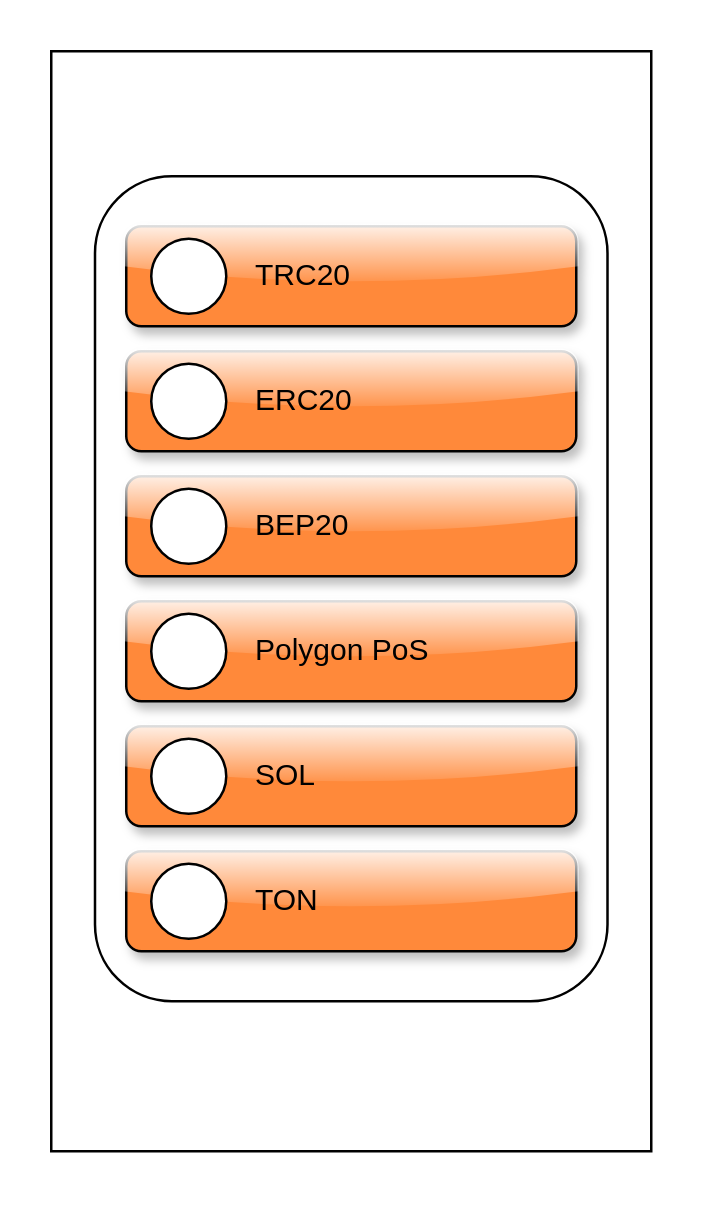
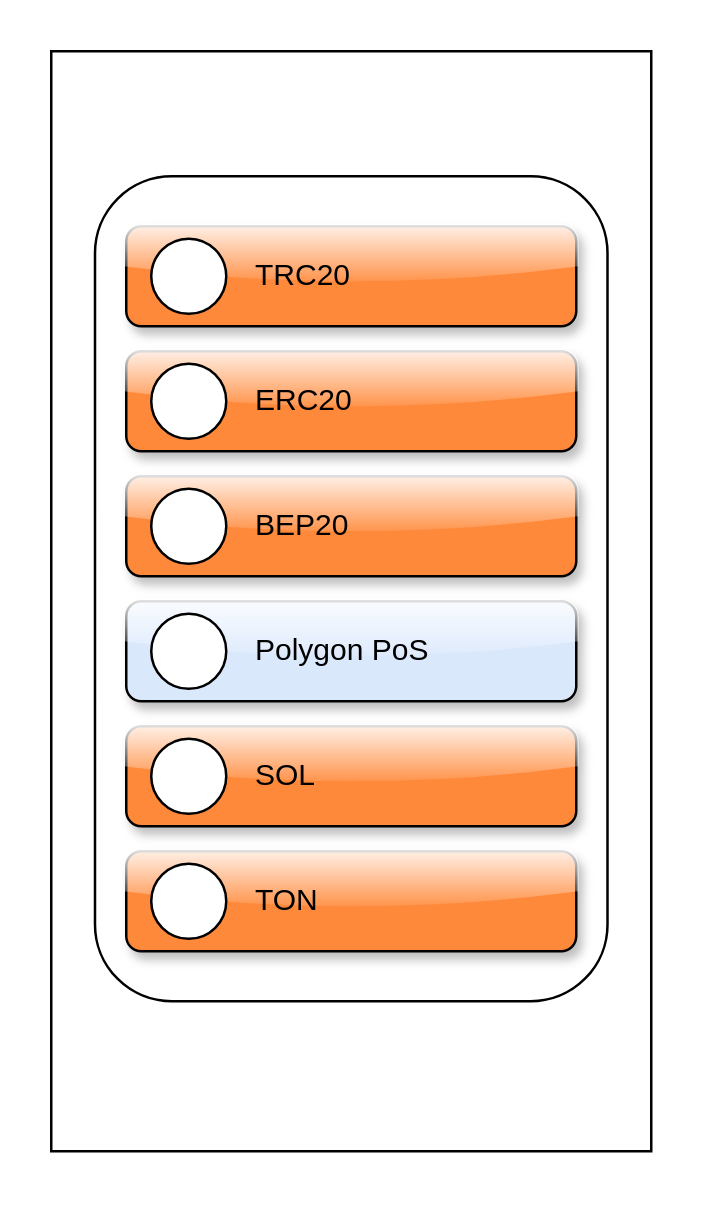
node "Polygon PoS": fillcolor #ff893a -> #dae8fc
